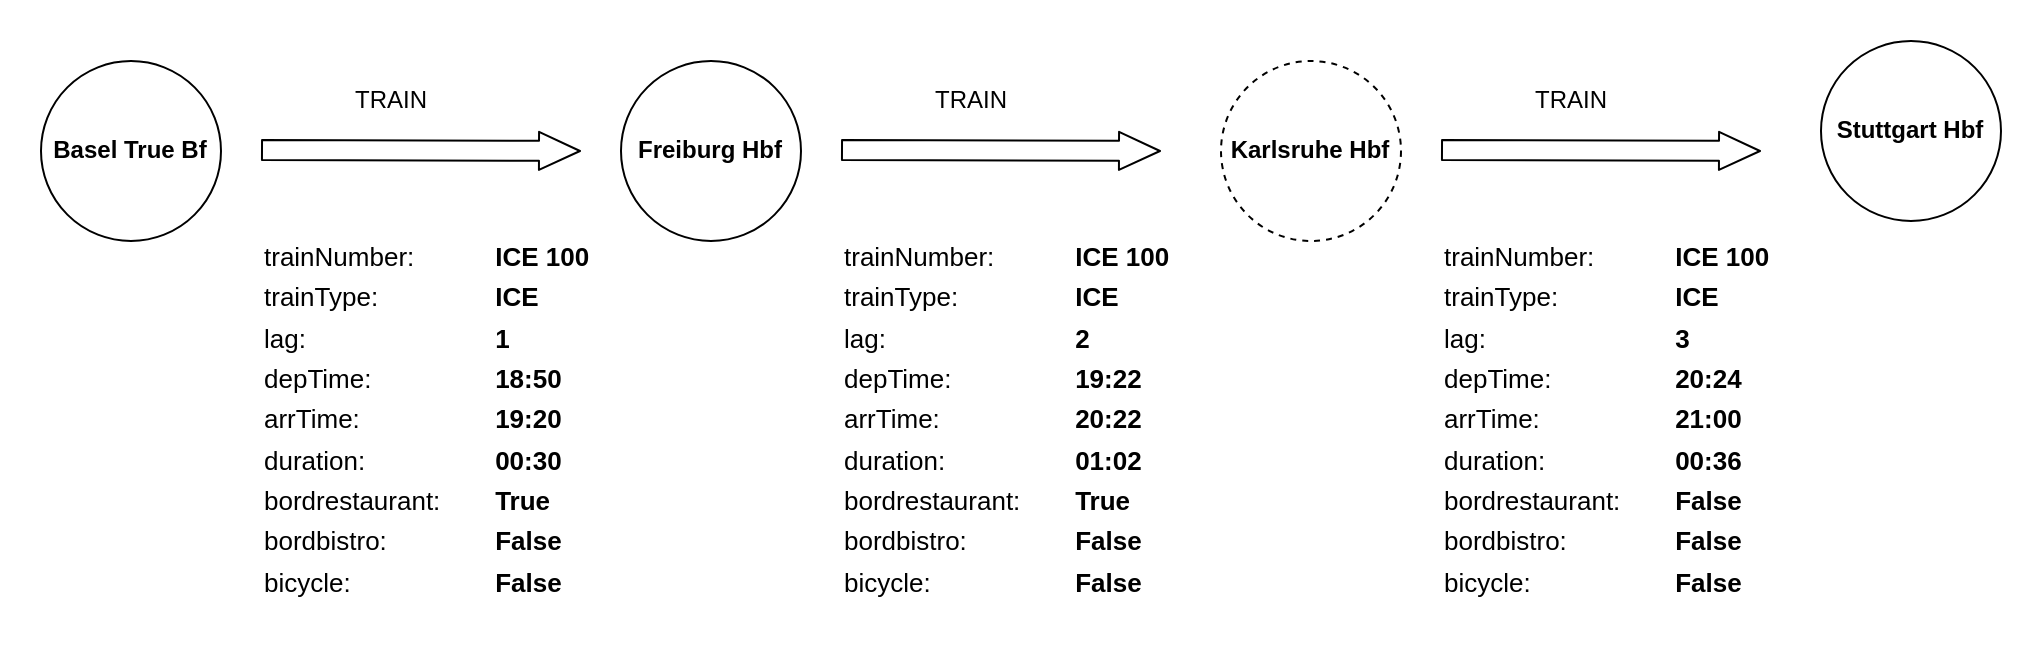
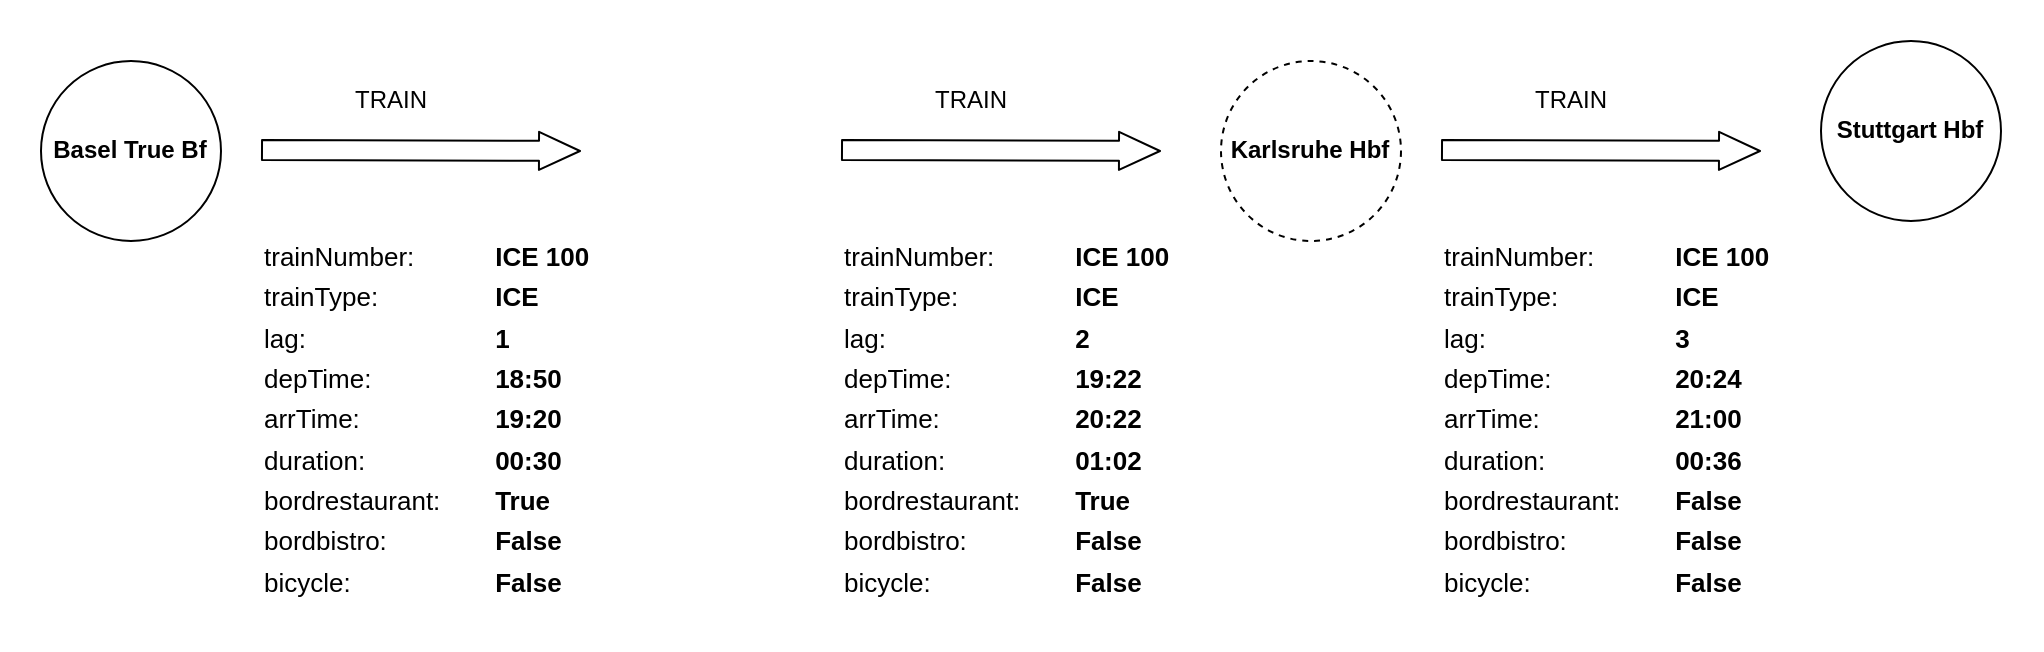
node "Freiburg Hbf": removed
